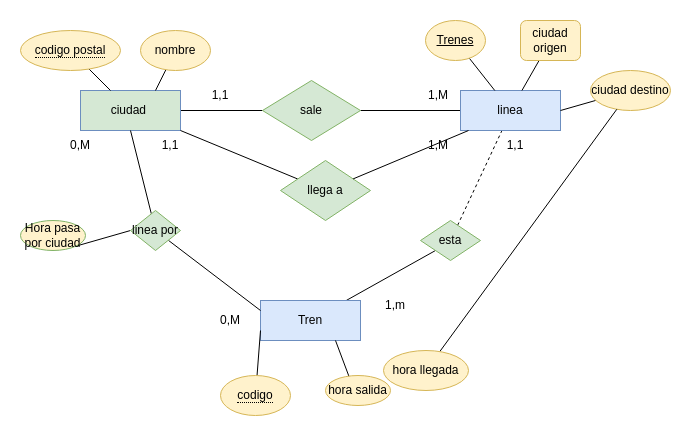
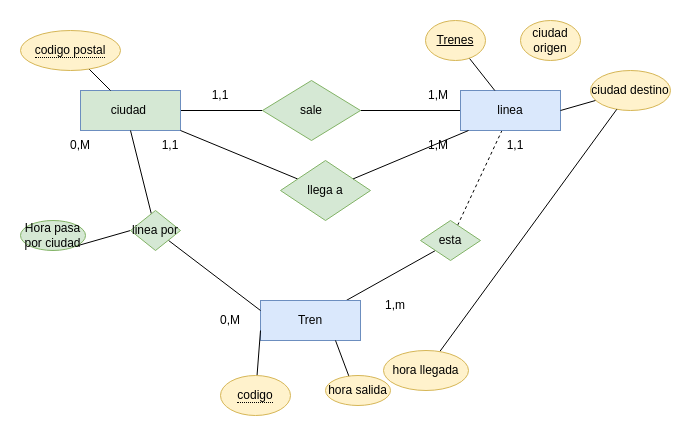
node "ciudad origen": shape rounded rectangle -> ellipse
node "nombre": removed
edge "ciudad origen" -- "linea": removed
edge "nombre" -- "ciudad": removed
node "Hora pasa por ciudad": fillcolor #fff2cc -> #d5e8d4
